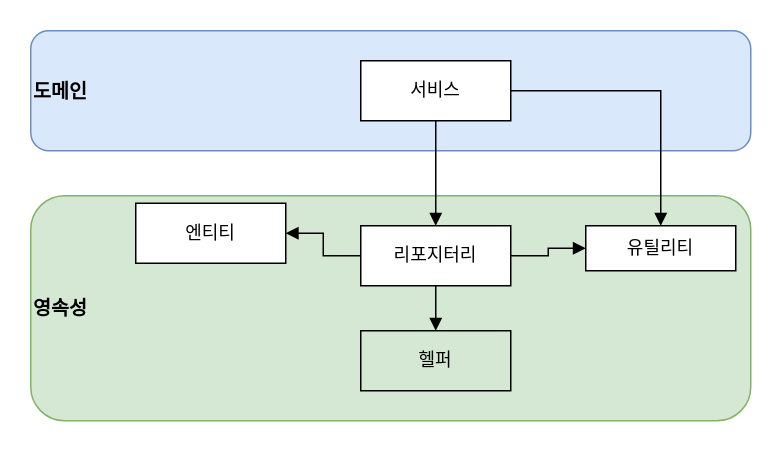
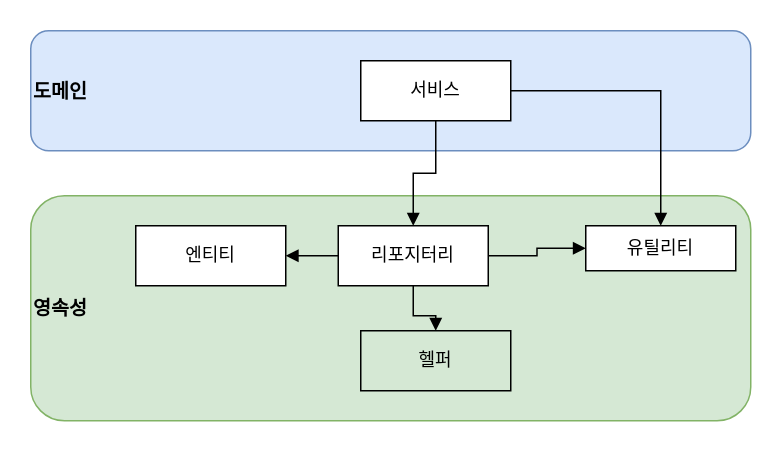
node "엔티티": moved (211, 233) -> (211, 256)
node "리포지터리": moved (436, 256) -> (413, 256)
